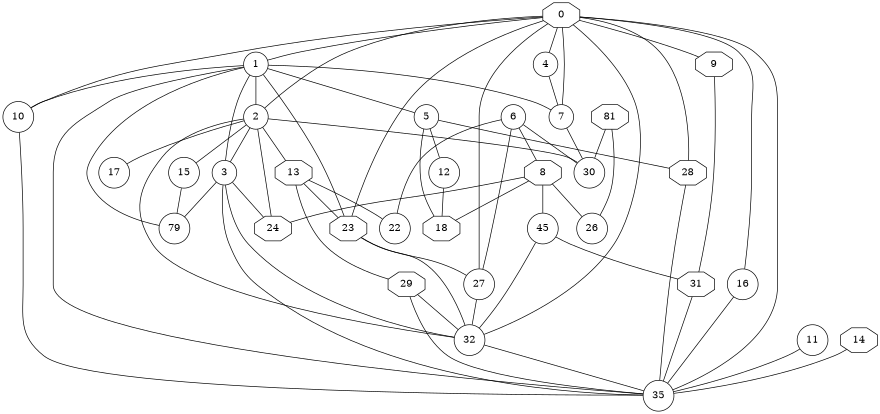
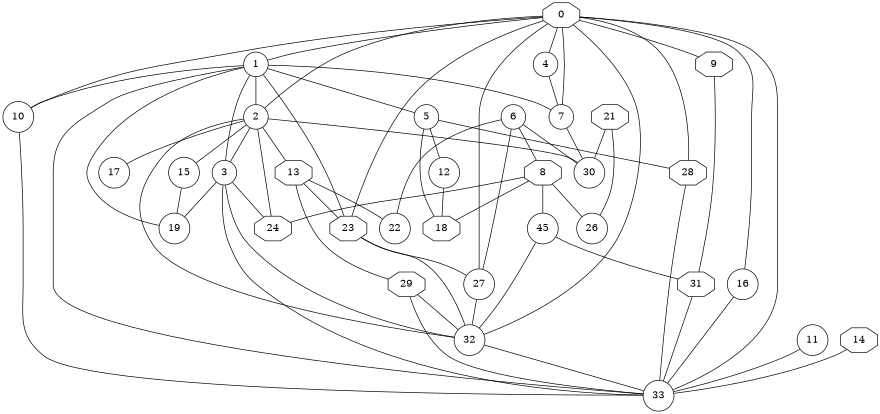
node "81": label "81" -> "21"
node "79": label "79" -> "19"
node "35": label "35" -> "33"
